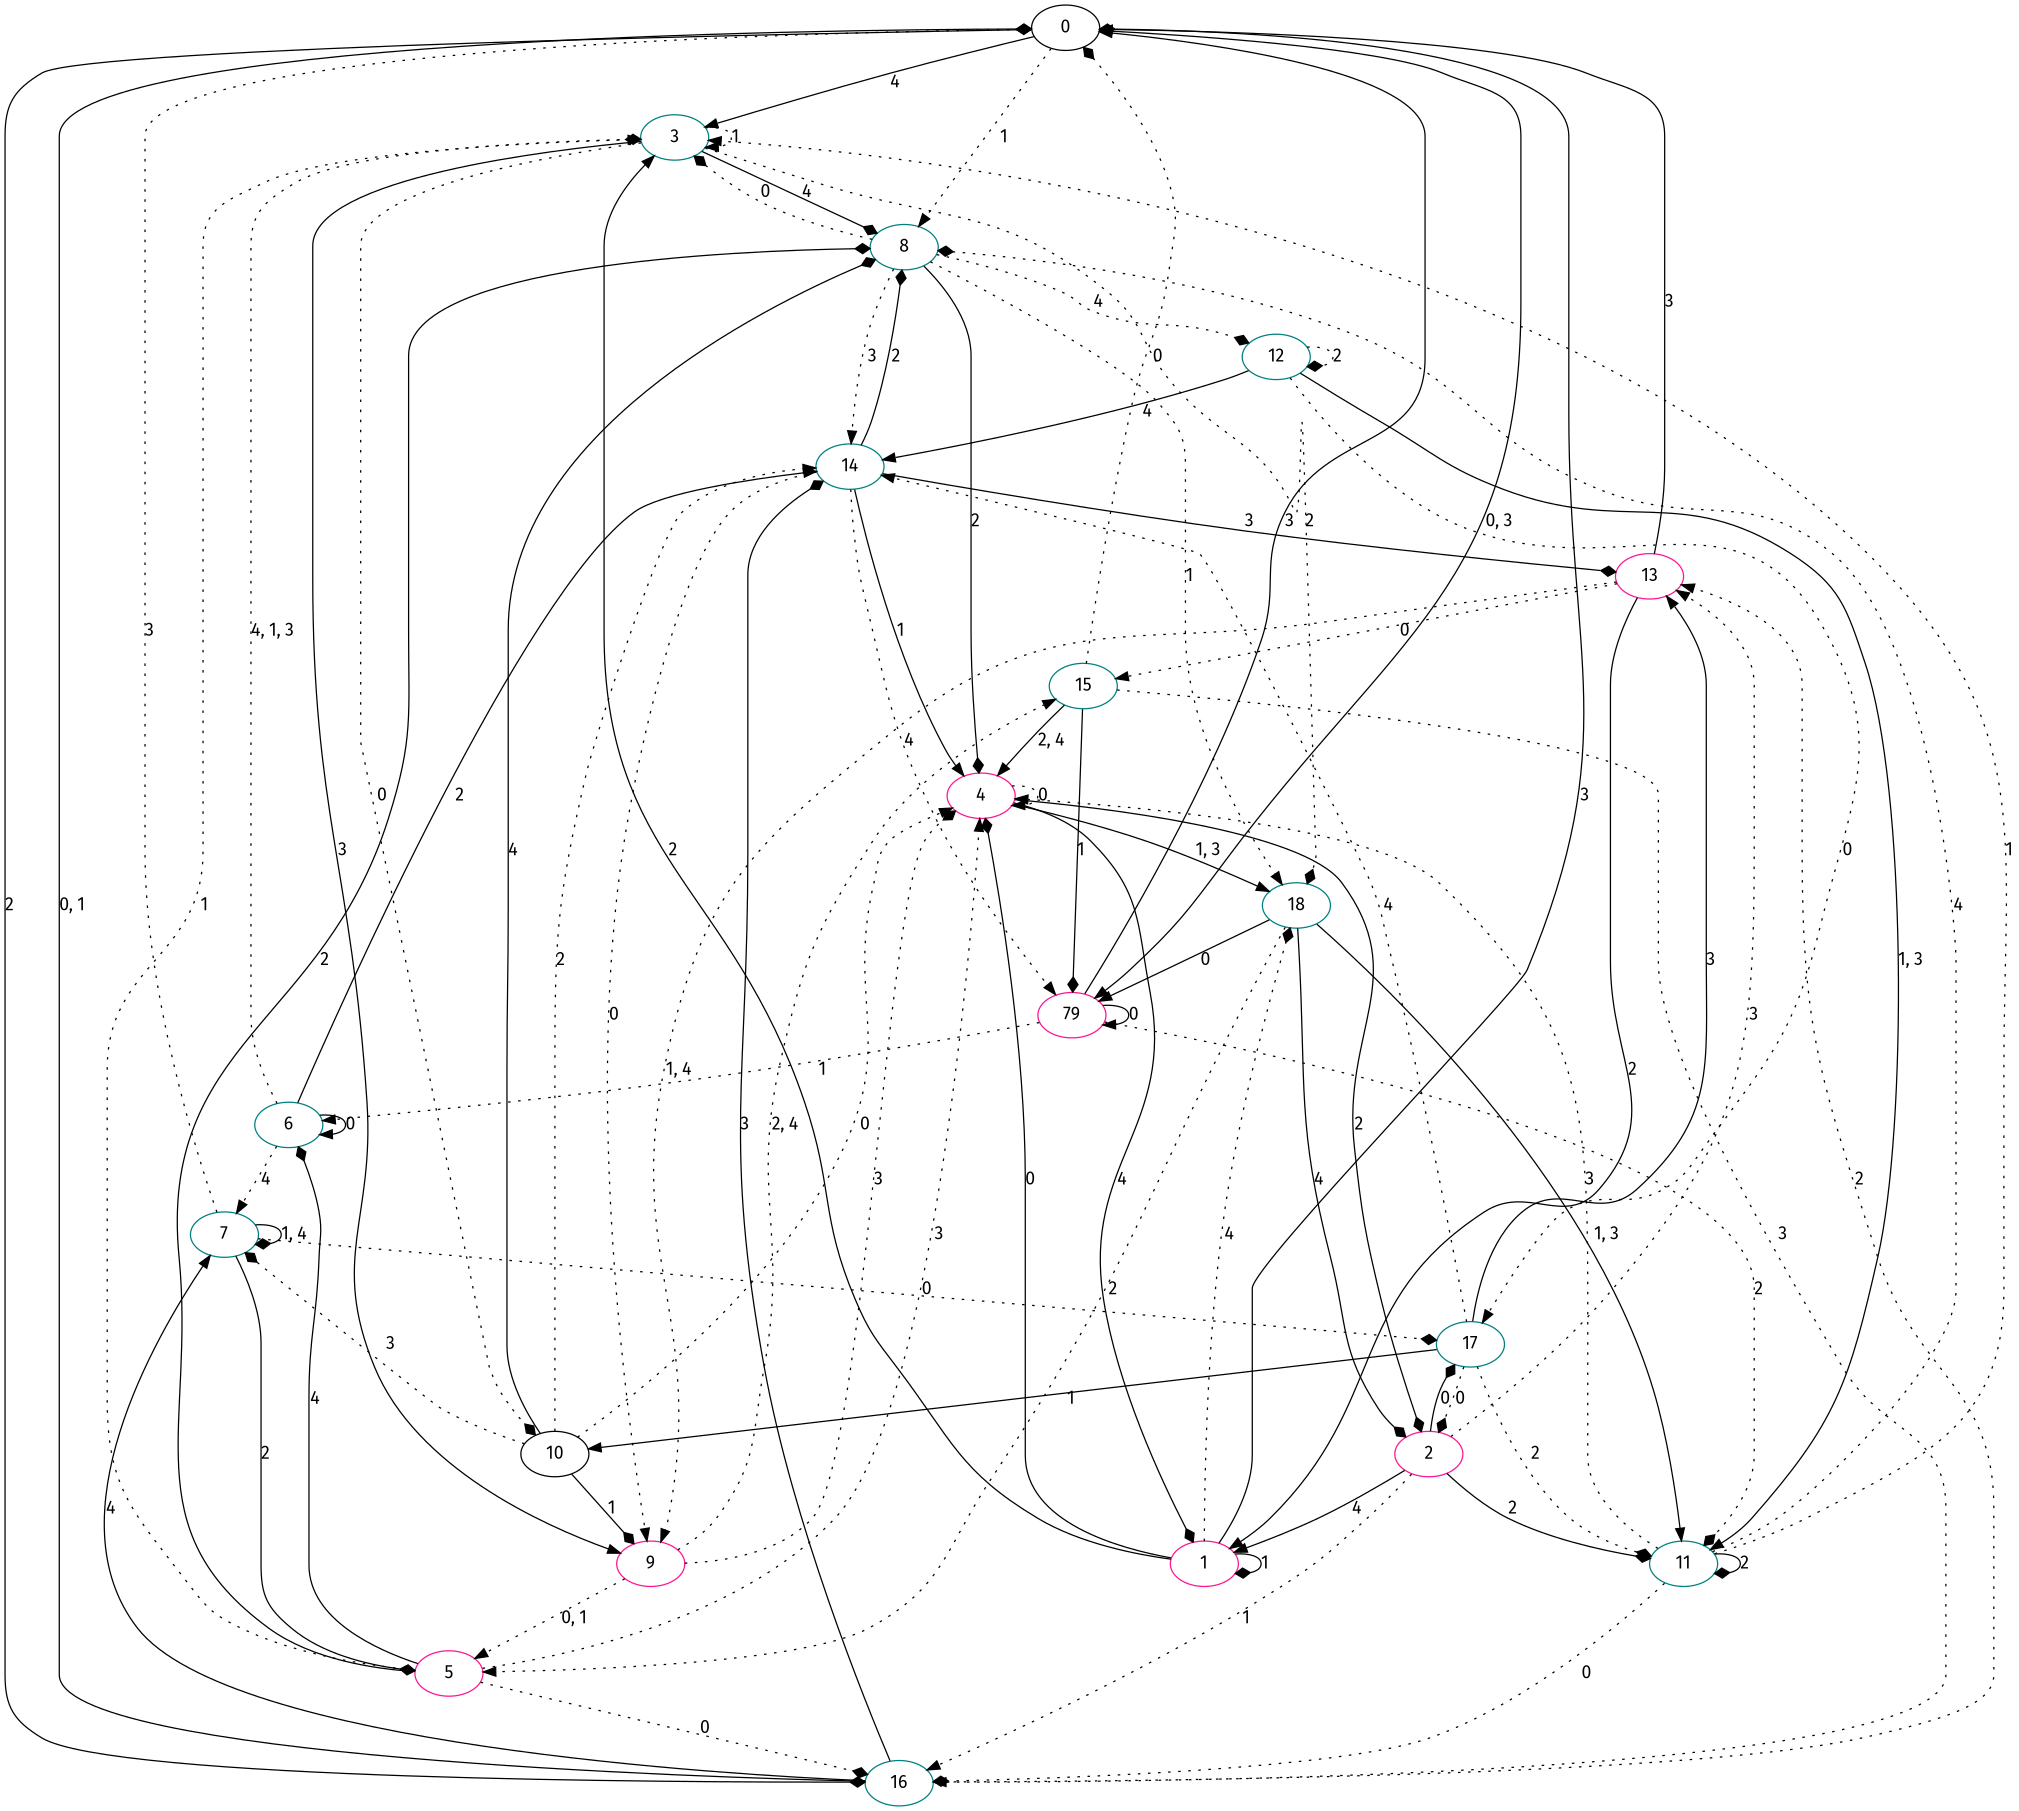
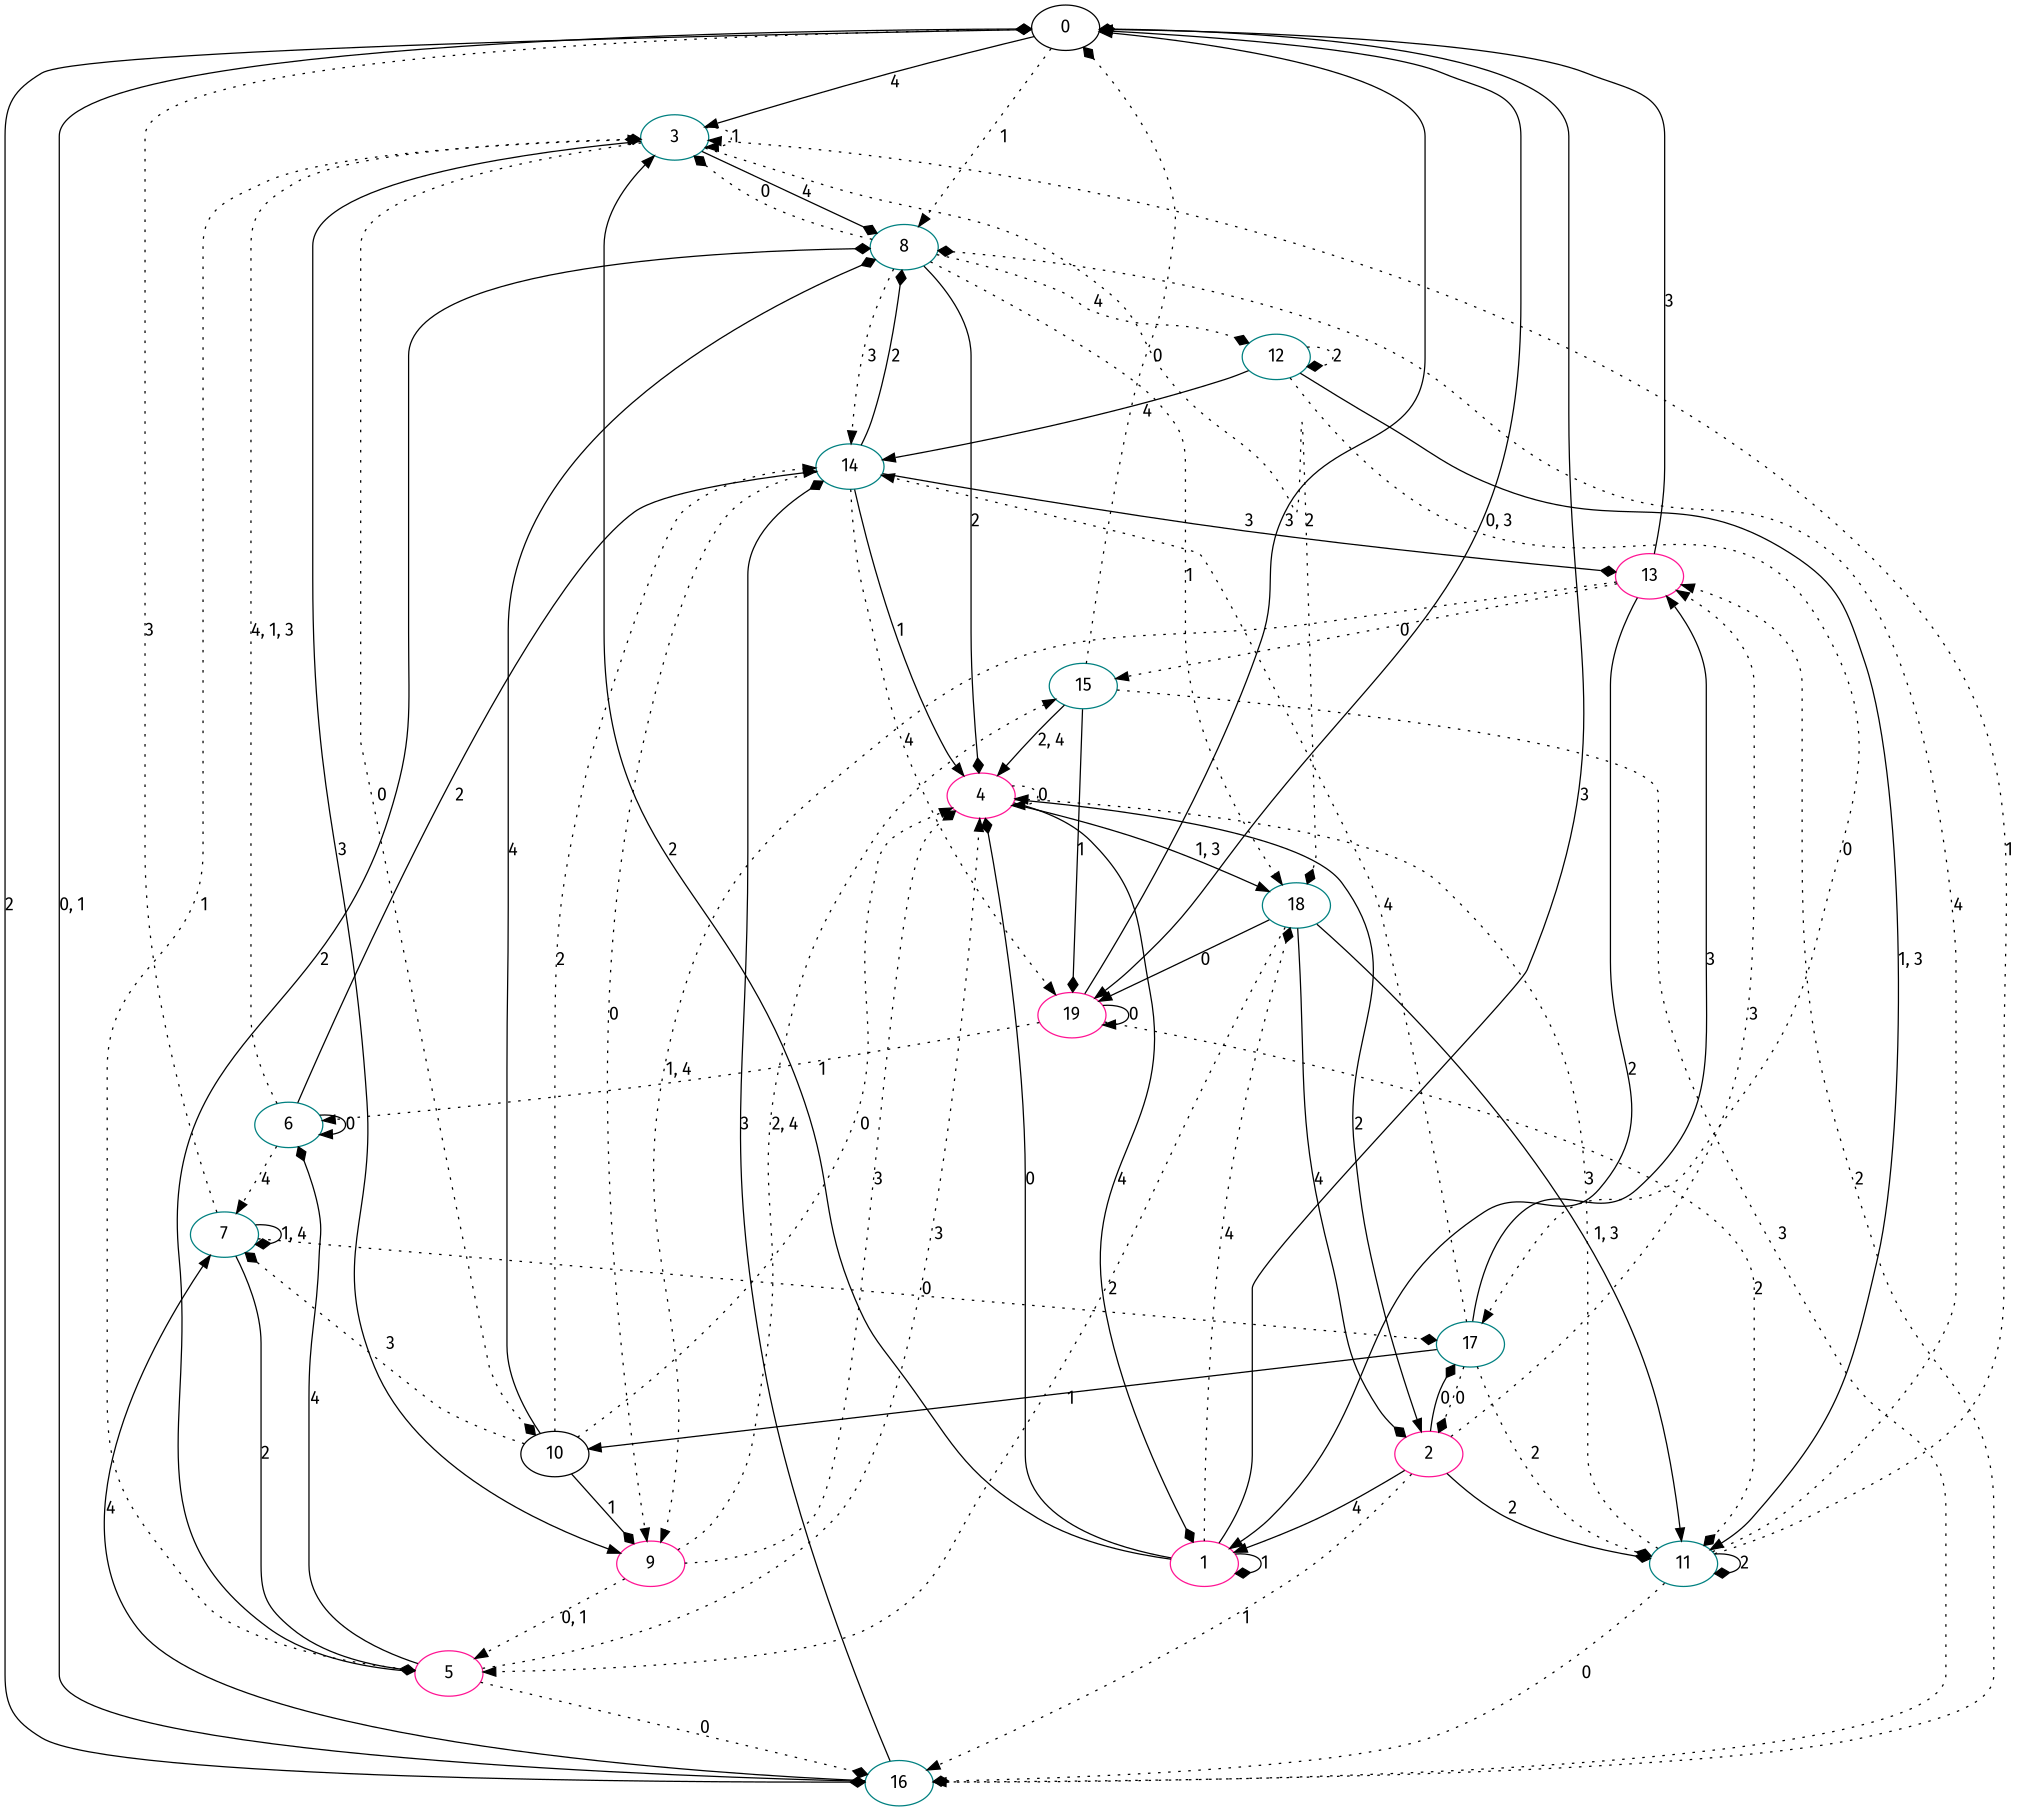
edge "4" -> "2": arrowhead diamond -> normal
node "79": label "79" -> "19"
